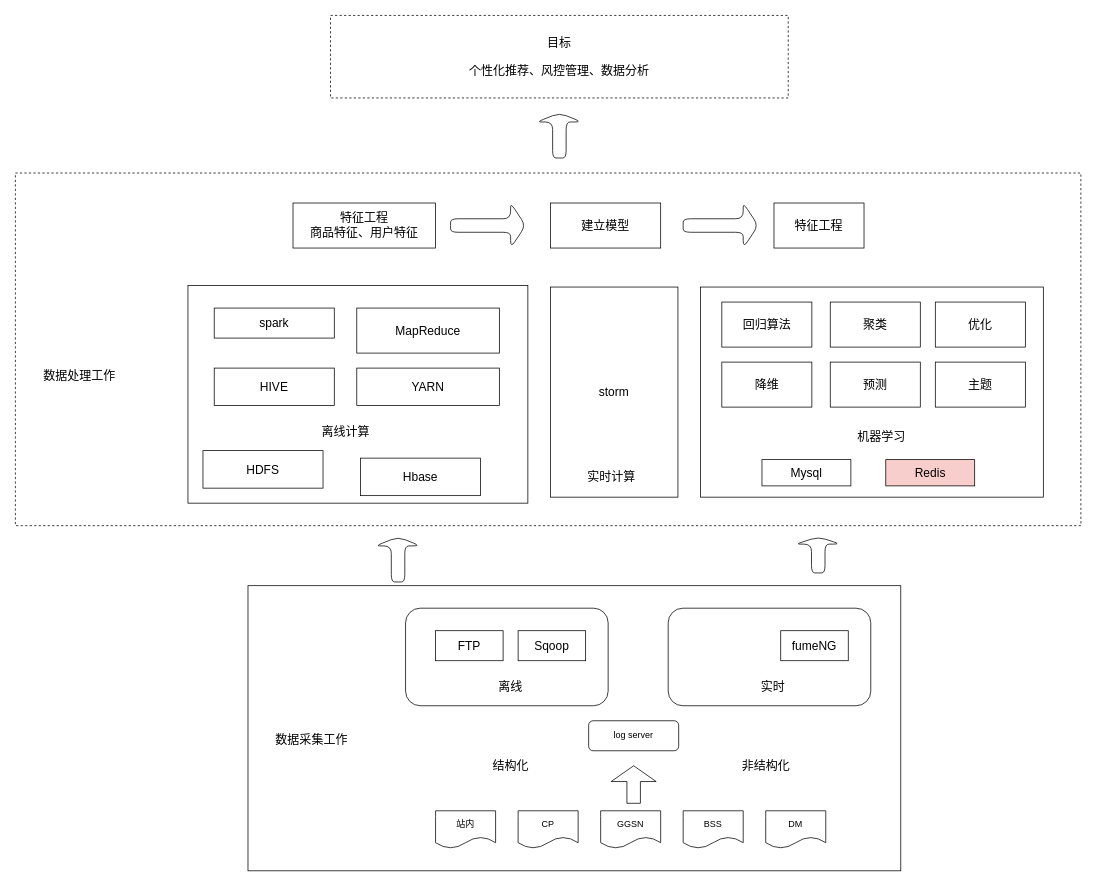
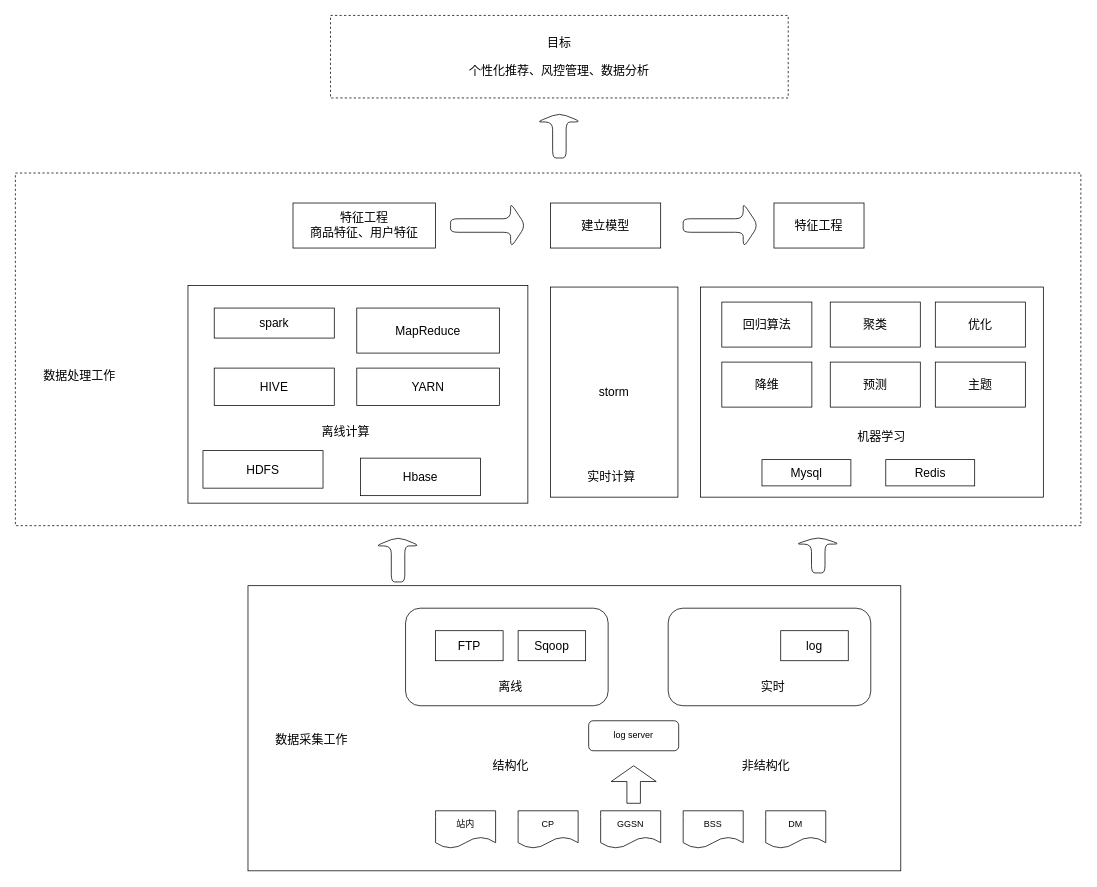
node "Redis": fillcolor #f8cecc -> #ffffff
node "fumeNG": label "fumeNG" -> "log"
